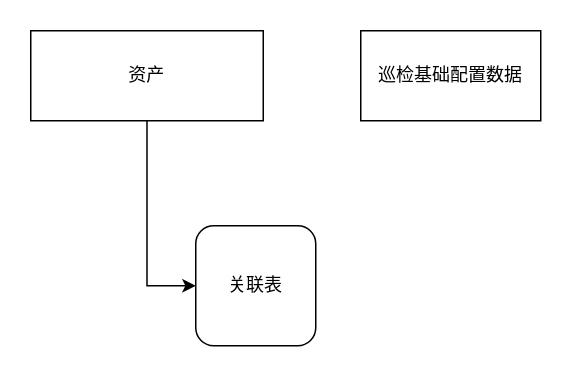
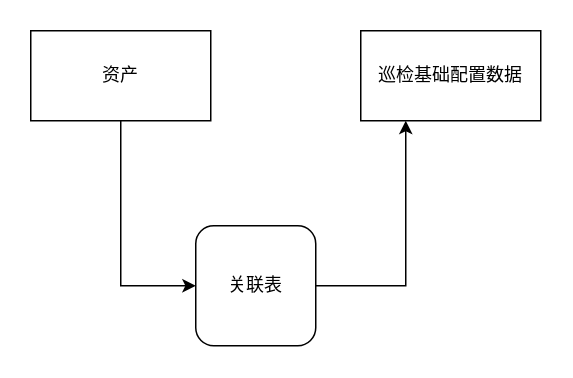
node "资产": size 233x90 -> 180x90
edge "关联表" -> "巡检基础配置数据": added
